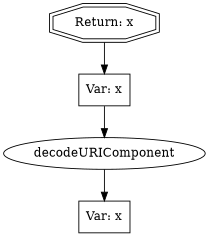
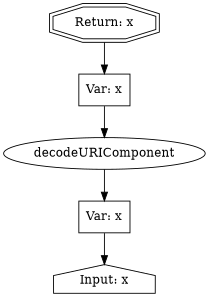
node "Input: x": added
